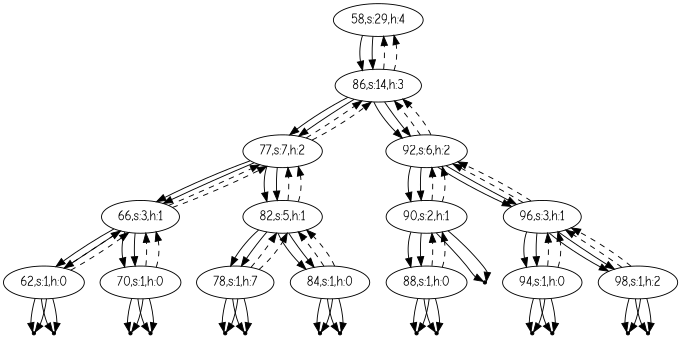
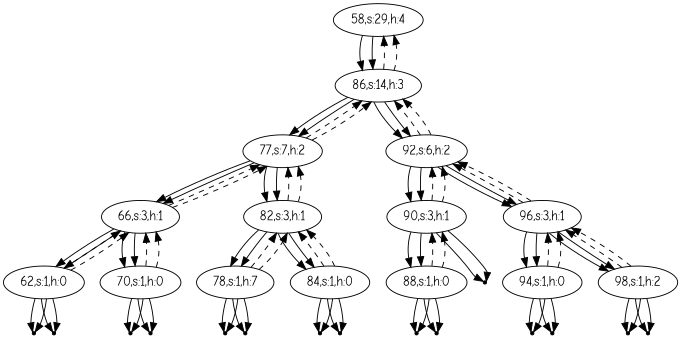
node "82,s:5,h:1": label "82,s:5,h:1" -> "82,s:3,h:1"
node "90,s:2,h:1": label "90,s:2,h:1" -> "90,s:3,h:1"
